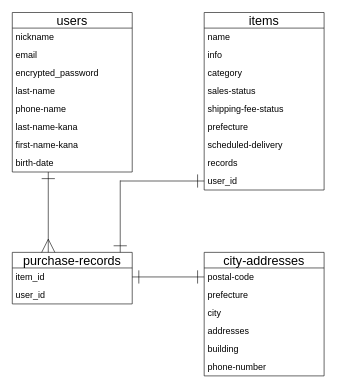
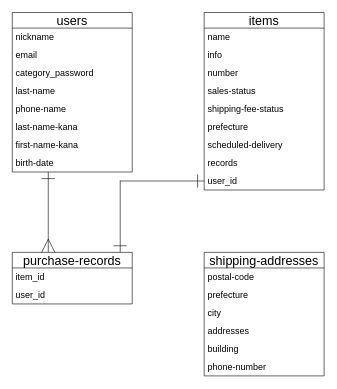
node "encrypted_password": label "encrypted_password" -> "category_password"
node "category": label "category" -> "number"
node "city-addresses": label "city-addresses" -> "shipping-addresses"
edge "item_id" -- "postal-code": removed
